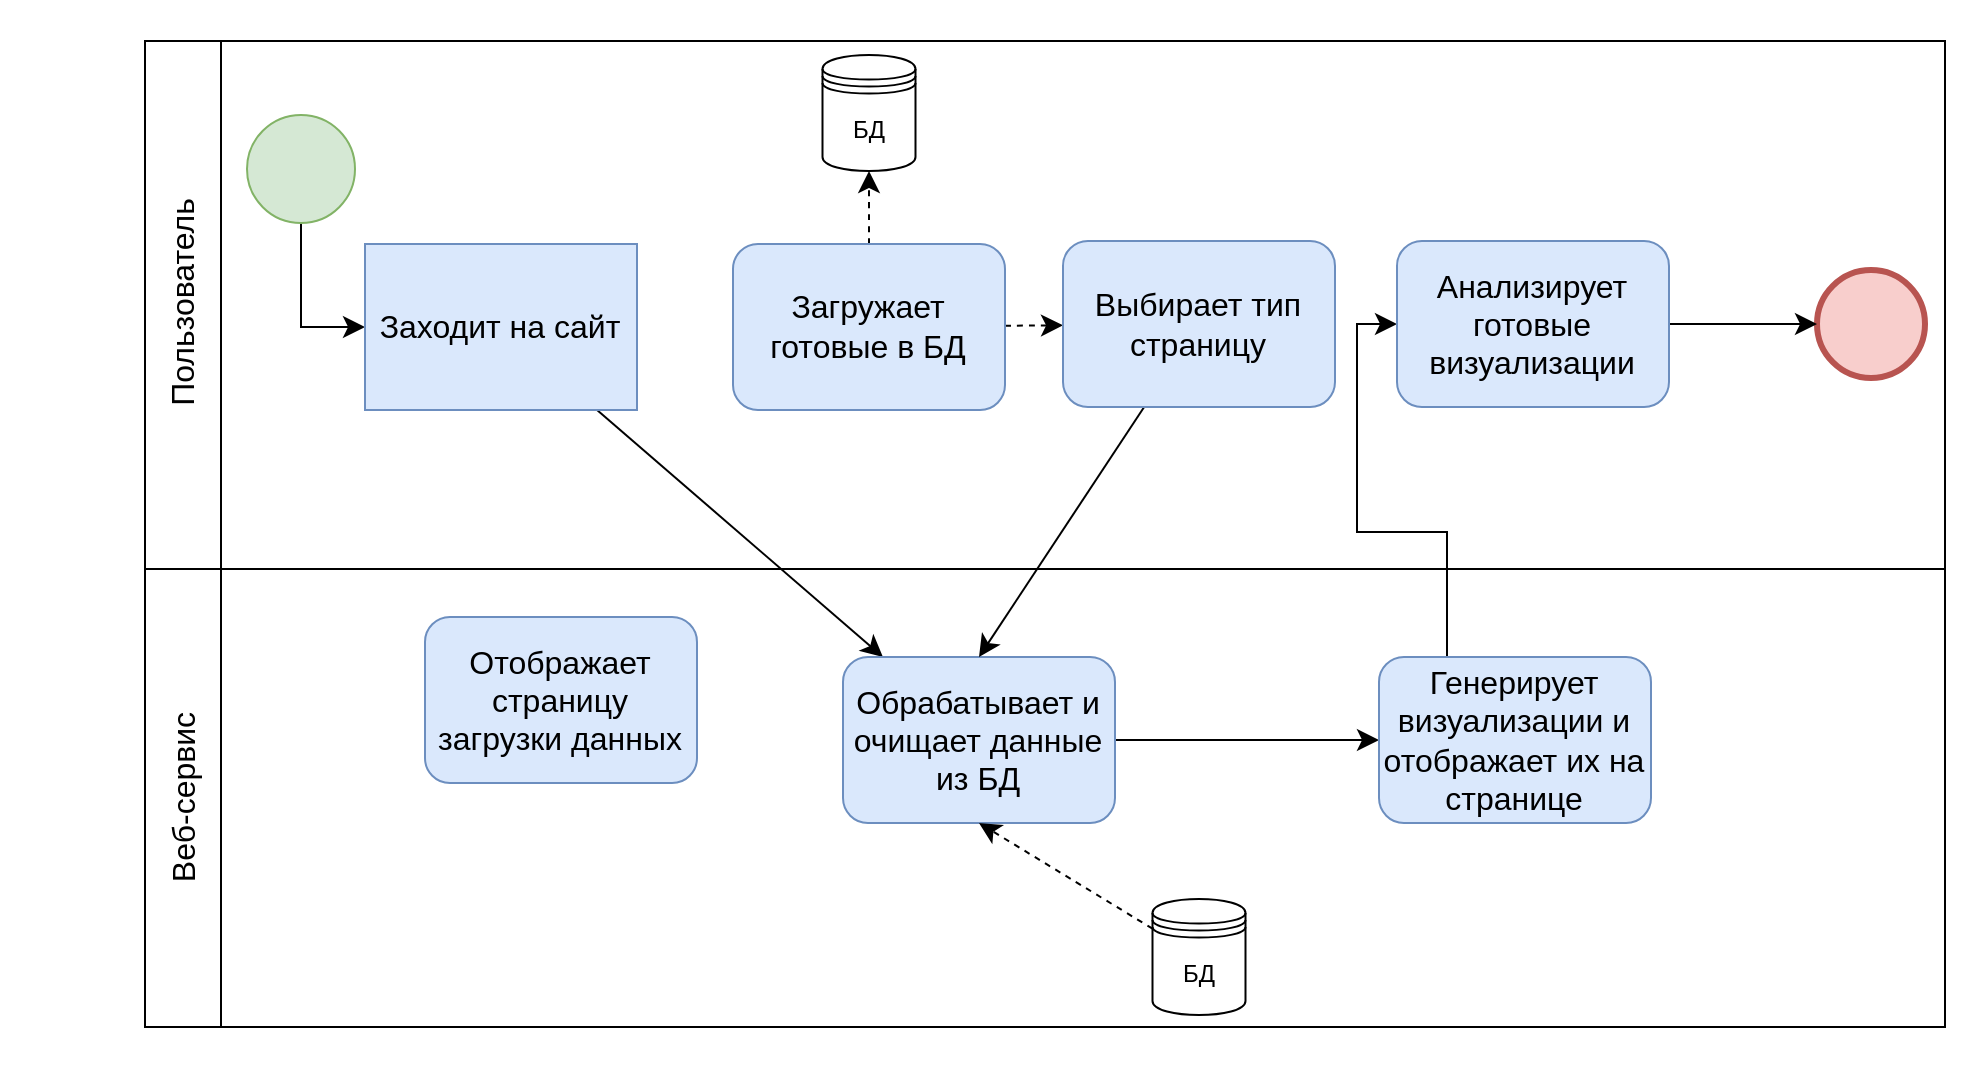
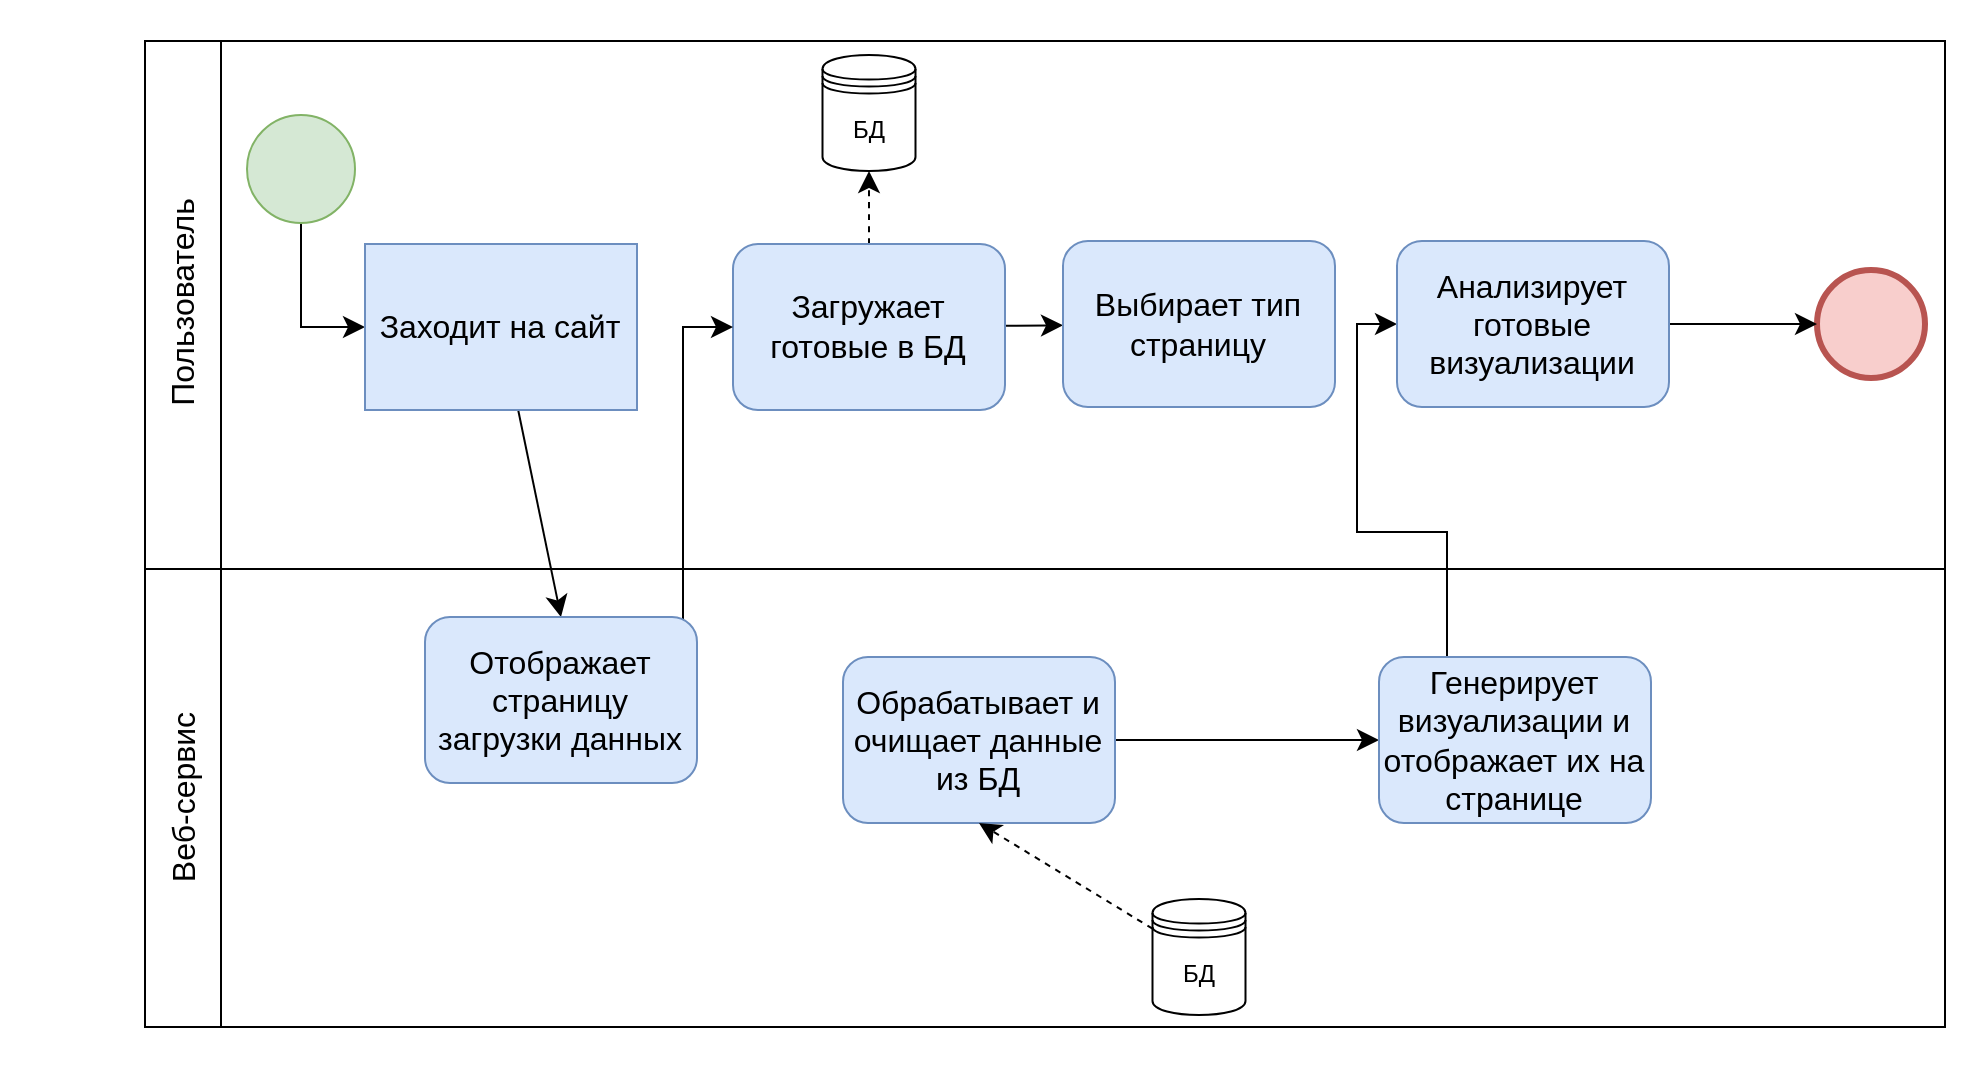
edge "Загружает готовые в БД" -> "Выбирает тип страницу": style dashed -> solid
edge "Отображает страницу загрузки данных" -> "Загружает готовые в БД": added
edge "Выбирает тип страницу" -> "Обрабатывает и очищает данные из БД": removed
edge "Заходит на сайт" -> "Обрабатывает и очищает данные из БД": now "Заходит на сайт" -> "Отображает страницу загрузки данных"
